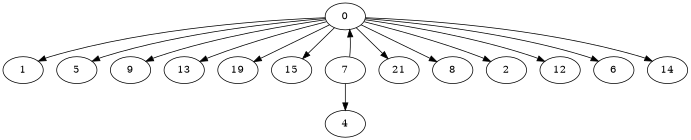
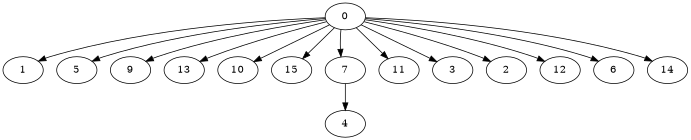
edge "7" -> "0": reversed
node "19": label "19" -> "10"
node "21": label "21" -> "11"
node "8": label "8" -> "3"
